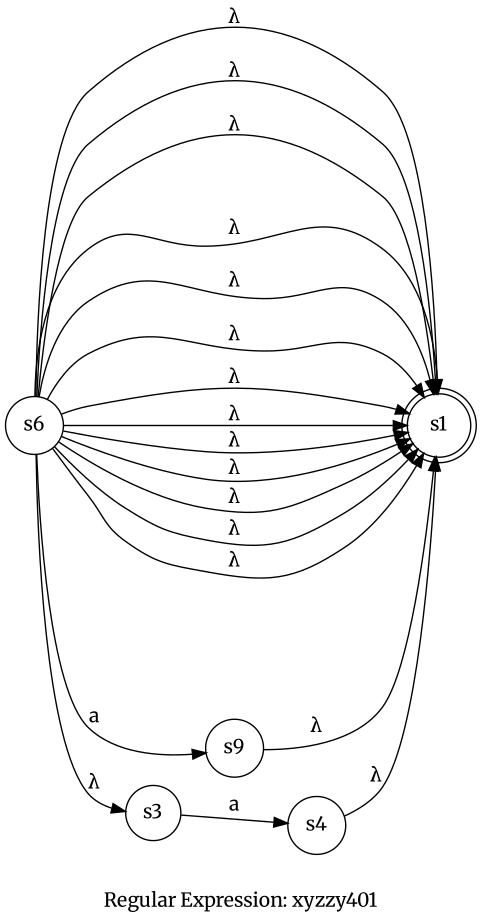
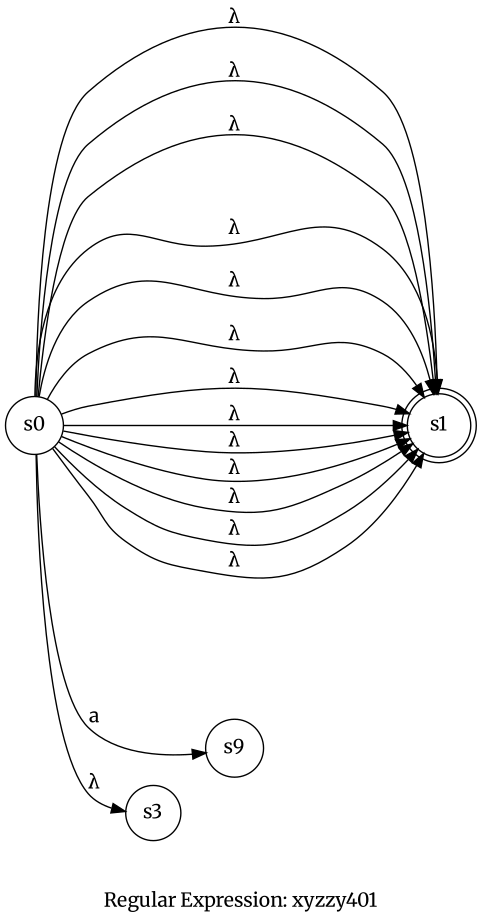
node "s6": label "s6" -> "s0"
edge "s9" -> "s1": removed, label "λ"
node "s4": removed
